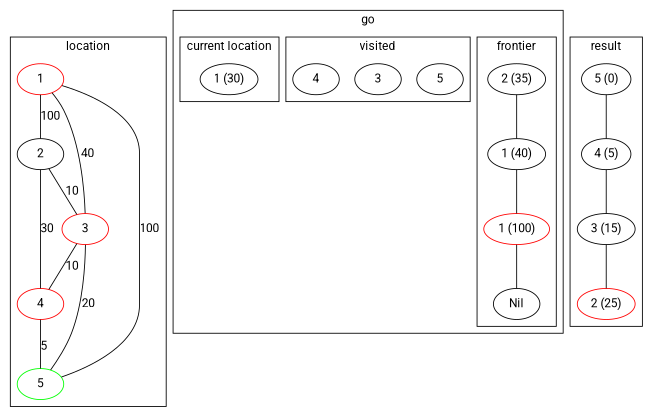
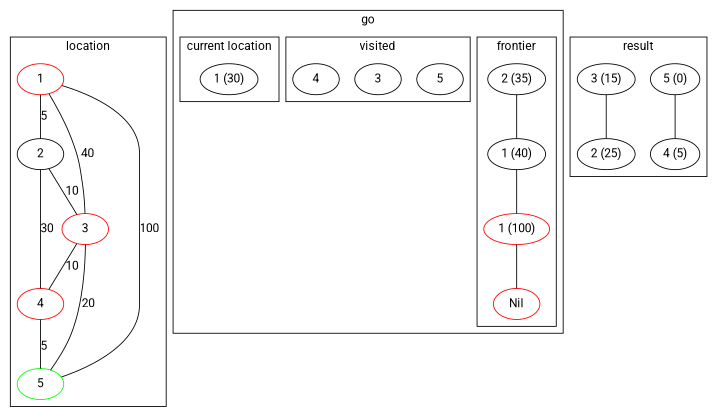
edge "1" -- "2": label "100" -> "5"
edge "4 (5)" -- "3 (15)": removed
node "Nil": color black -> red
node "2 (25)": color red -> black
